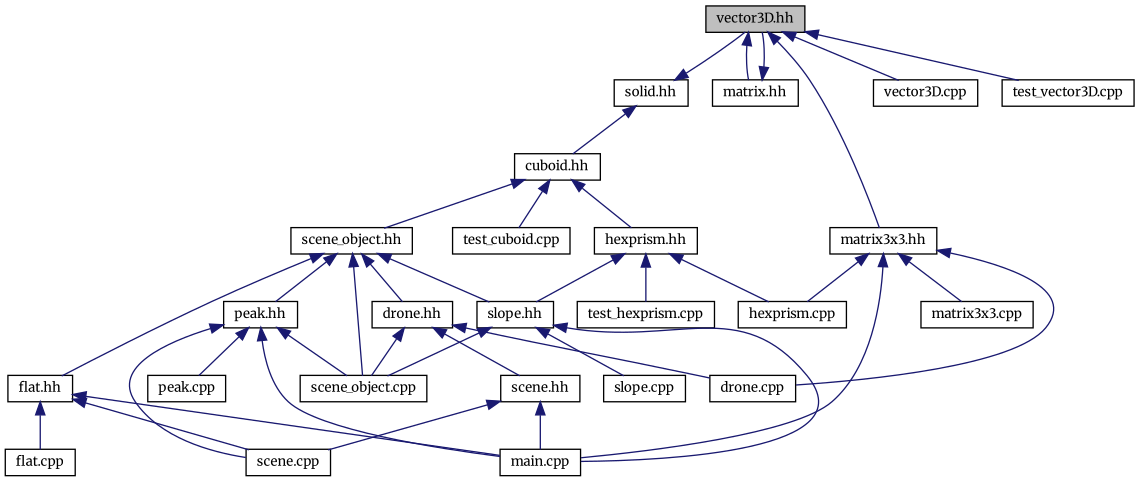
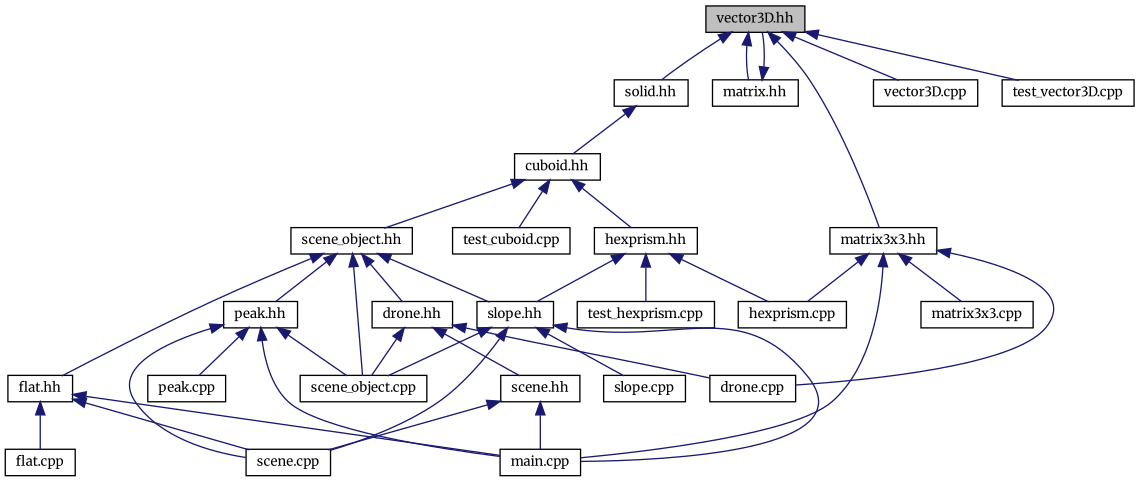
edge "vector3D.hh" -> "solid.hh": reversed
edge "scene.cpp" -> "slope.hh": added
